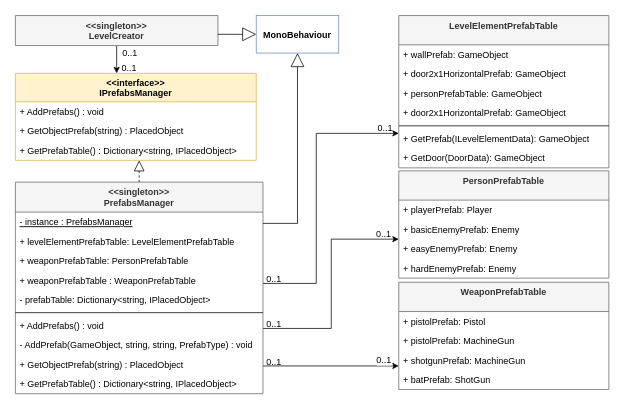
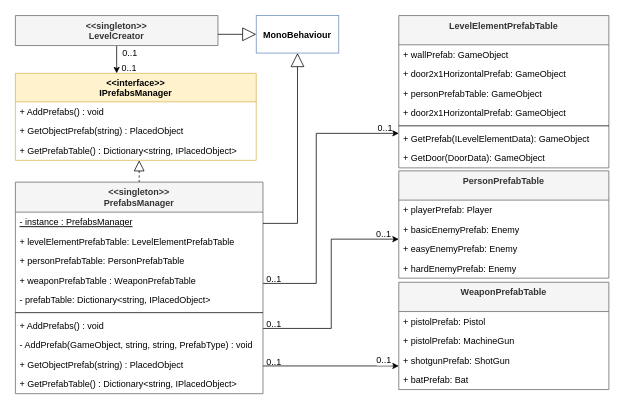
node "+ weaponPrefabTable: PersonPrefabTable": label "+ weaponPrefabTable: PersonPrefabTable" -> "+ personPrefabTable: PersonPrefabTable"
node "+ shotgunPrefab: MachineGun": label "+ shotgunPrefab: MachineGun" -> "+ shotgunPrefab: ShotGun"
node "+ batPrefab: ShotGun": label "+ batPrefab: ShotGun" -> "+ batPrefab: Bat"
